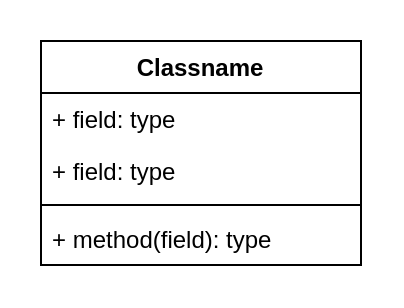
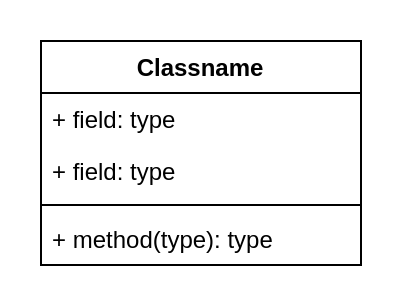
node "+ method(field): type": label "+ method(field): type" -> "+ method(type): type"
